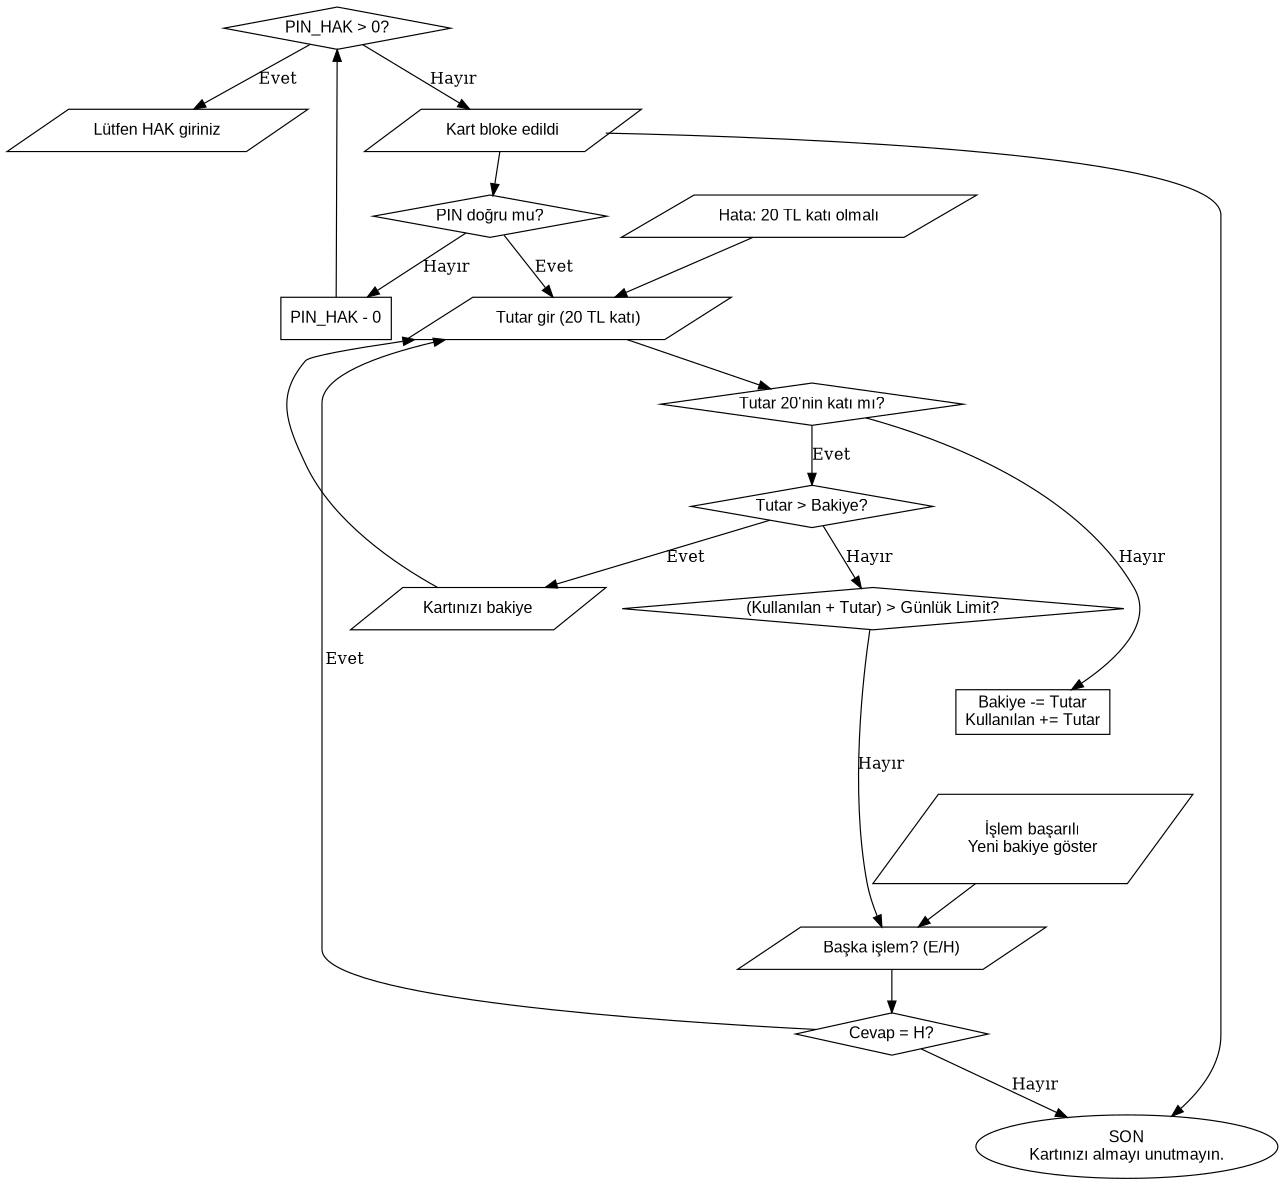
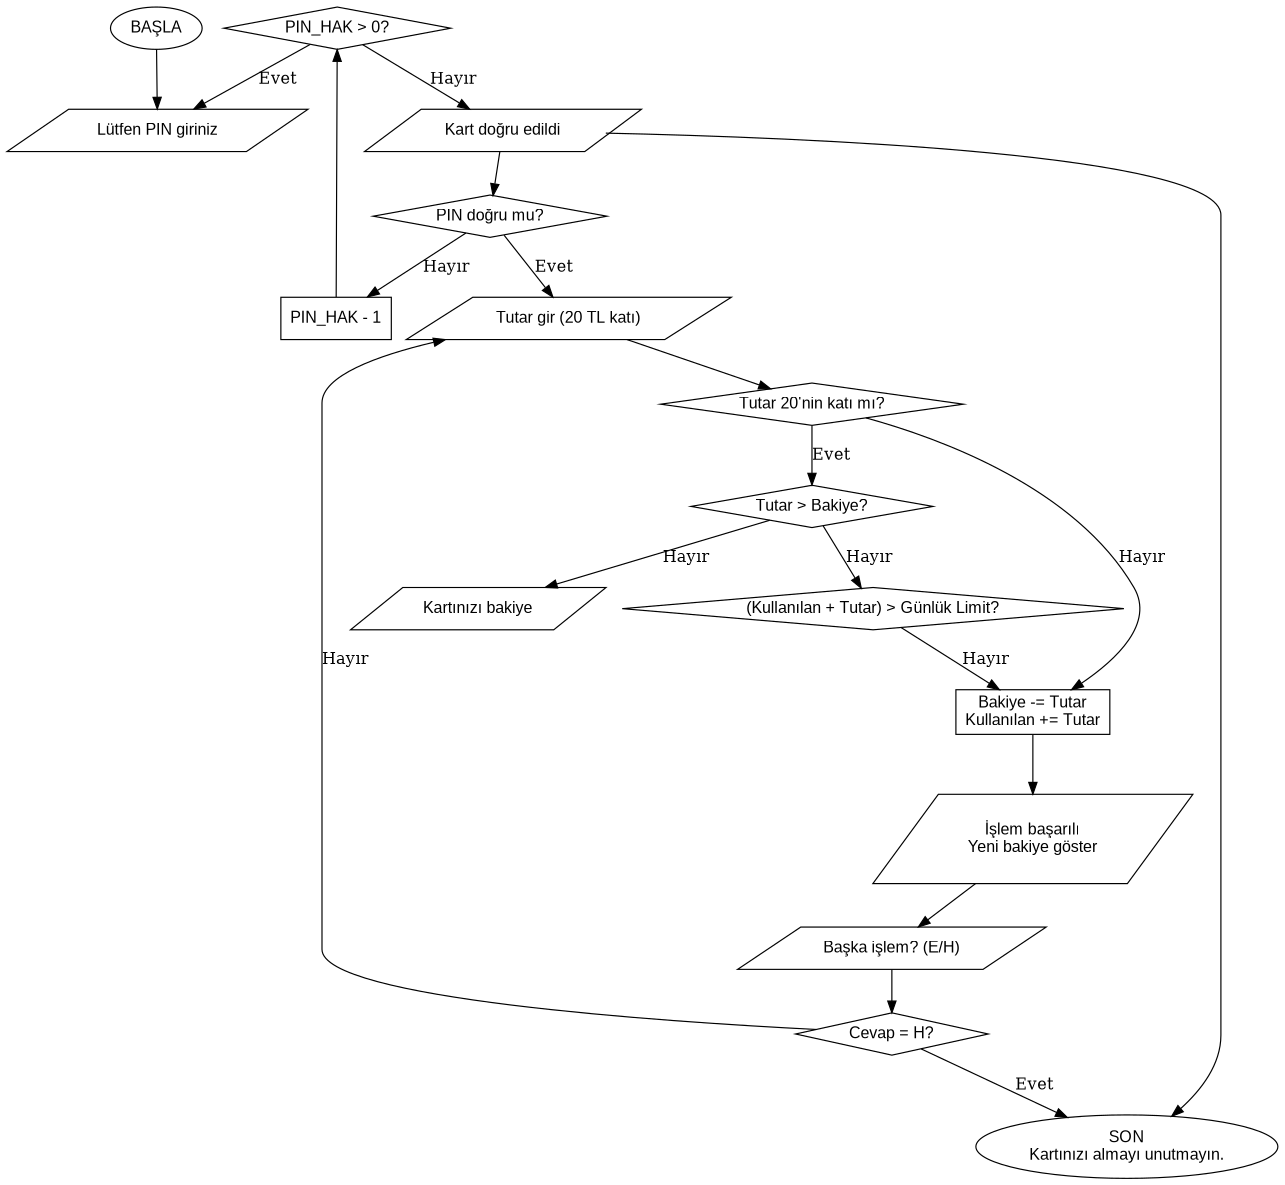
node "BAŞLA": added
node "Lütfen HAK giriniz": label "Lütfen HAK giriniz" -> "Lütfen PIN giriniz"
node "Kart bloke edildi": label "Kart bloke edildi" -> "Kart doğru edildi"
node "Hata: 20 TL katı olmalı": removed
node "PIN_HAK - 0": label "PIN_HAK - 0" -> "PIN_HAK - 1"
edge "Kartınızı bakiye" -> "Tutar gir (20 TL katı)": removed
edge "Tutar > Bakiye?" -> "Kartınızı bakiye": label "Evet" -> "Hayır"
edge "Cevap = H?" -> "Tutar gir (20 TL katı)": label "Evet" -> "Hayır"
edge "Bakiye -= Tutar Kullanılan += Tutar" -> "İşlem başarılı Yeni bakiye göster": added
edge "(Kullanılan + Tutar) > Günlük Limit?" -> "Başka işlem? (E/H)": now "(Kullanılan + Tutar) > Günlük Limit?" -> "Bakiye -= Tutar Kullanılan += Tutar"
edge "Cevap = H?" -> "SON Kartınızı almayı unutmayın.": label "Hayır" -> "Evet"
